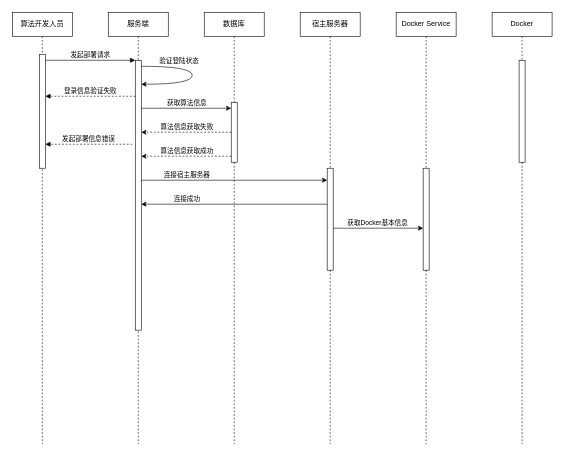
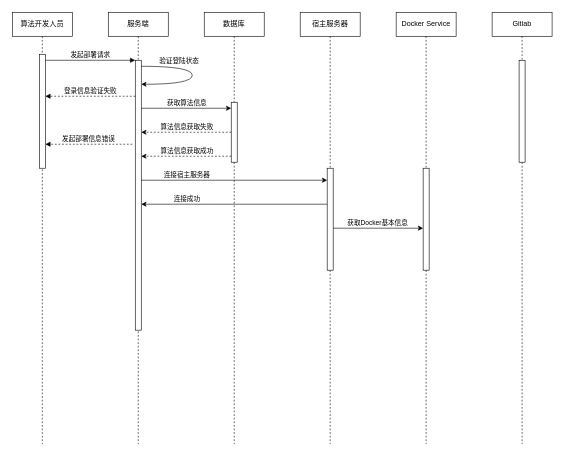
node "Docker": label "Docker" -> "Gitlab"
